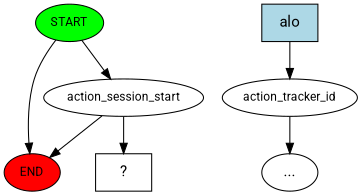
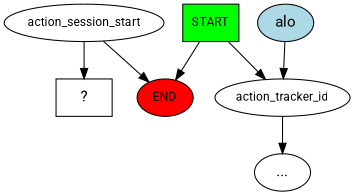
node "START": shape ellipse -> box
node "alo": shape box -> ellipse
edge "START" -> "action_session_start": now "START" -> "action_tracker_id"
